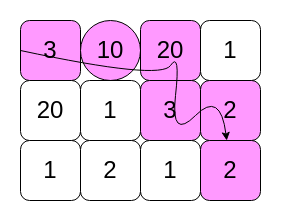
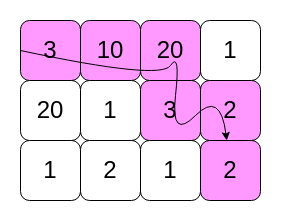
node "10": shape ellipse -> rounded rectangle
